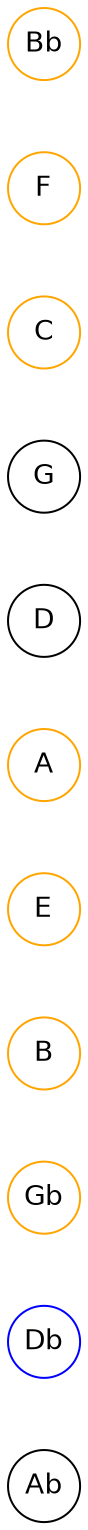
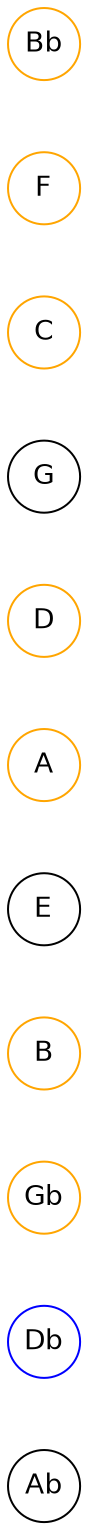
node "D": color black -> orange
node "E": color orange -> black
